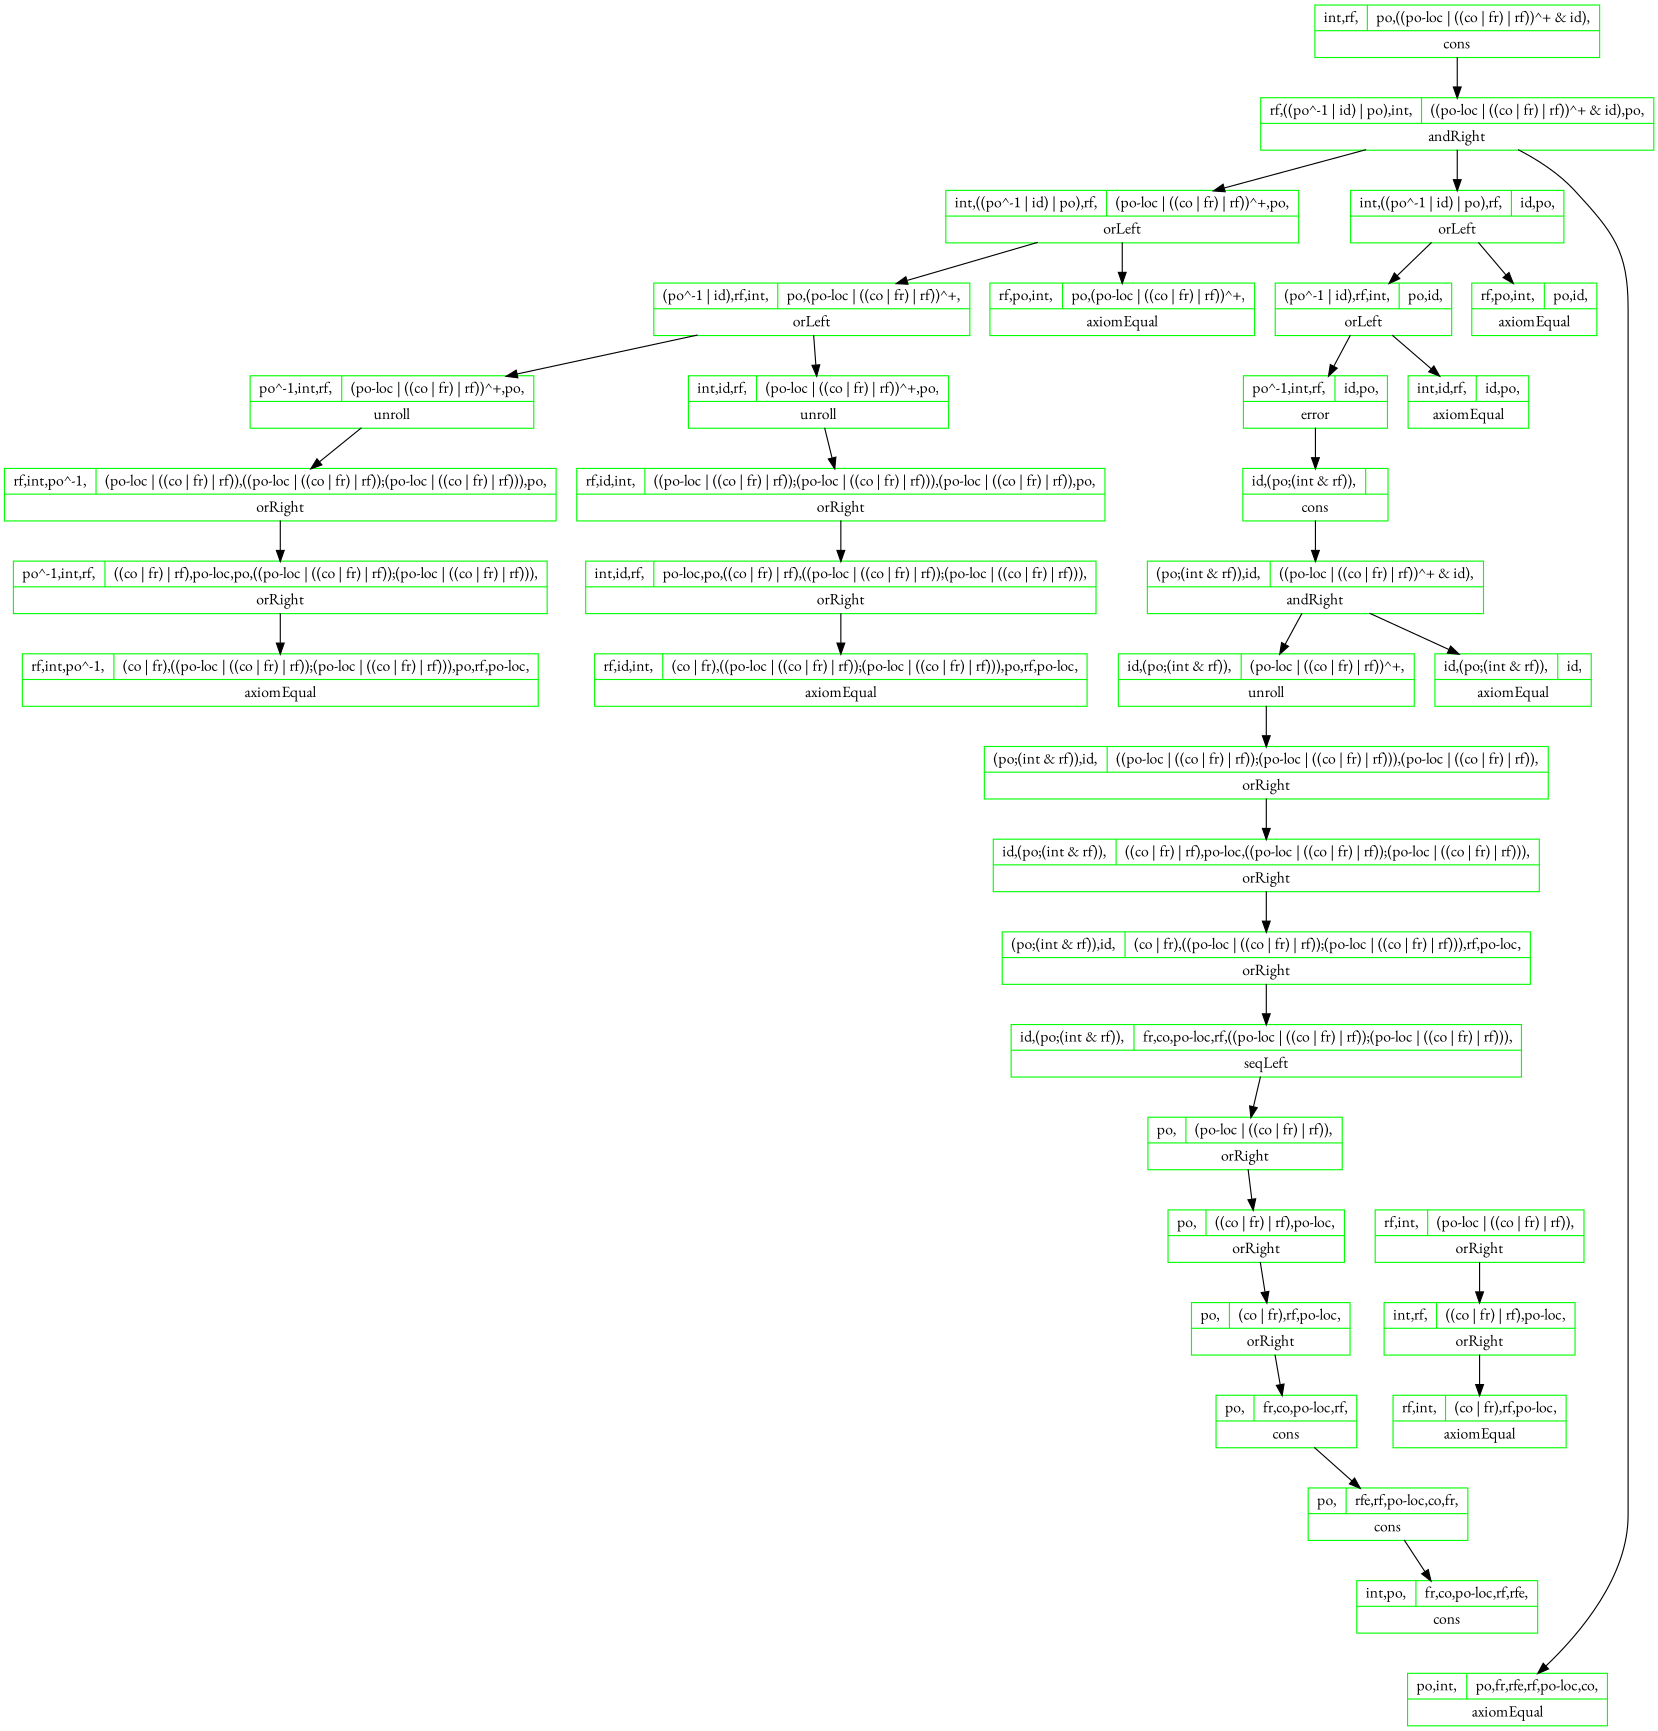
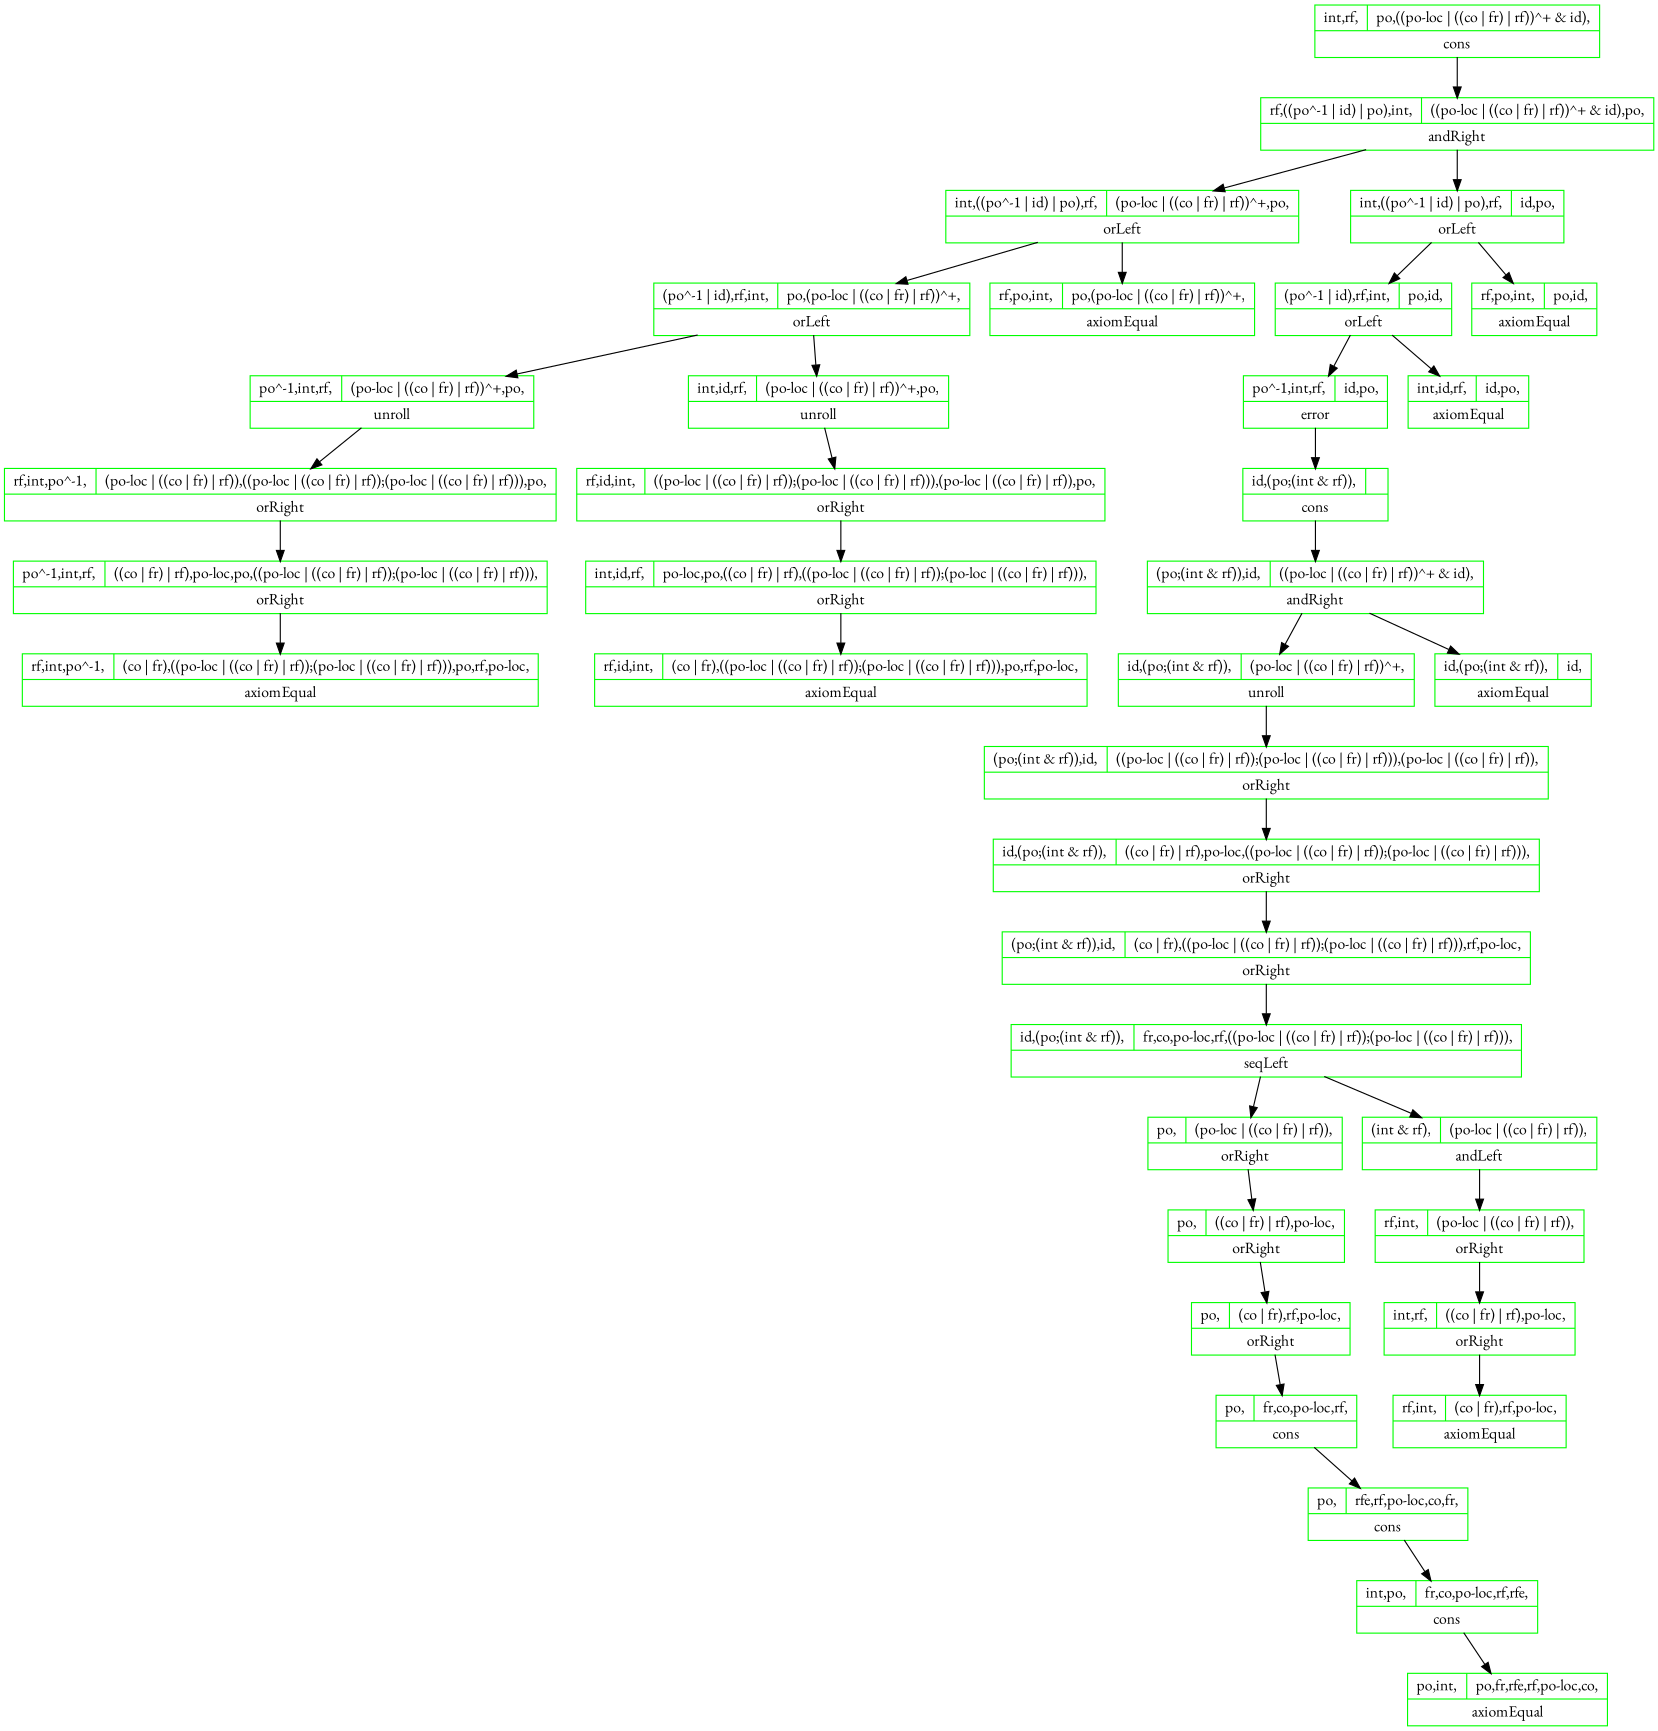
edge "rf,((po^-1 | id) | po),int," -> "po,int,": now "int,po," -> "po,int,"
node "(int & rf),": added
